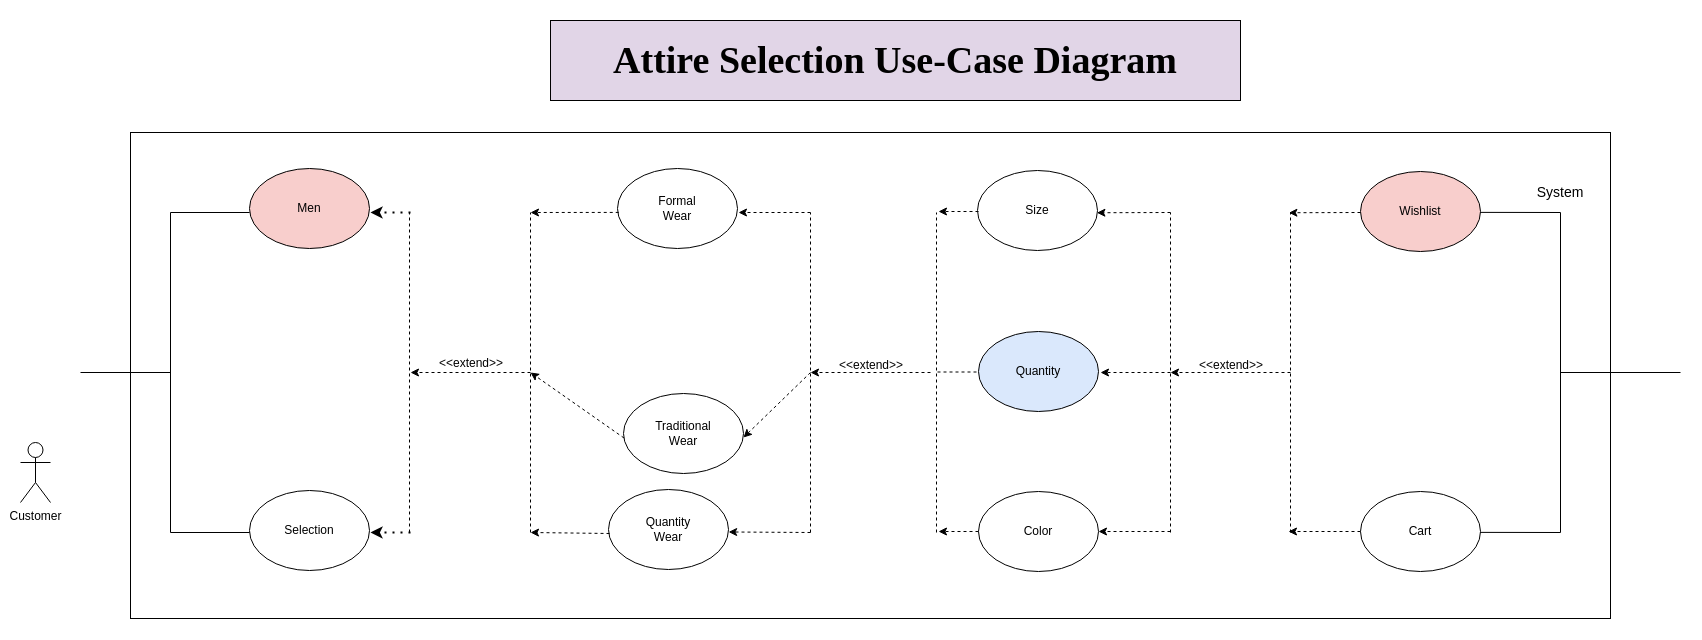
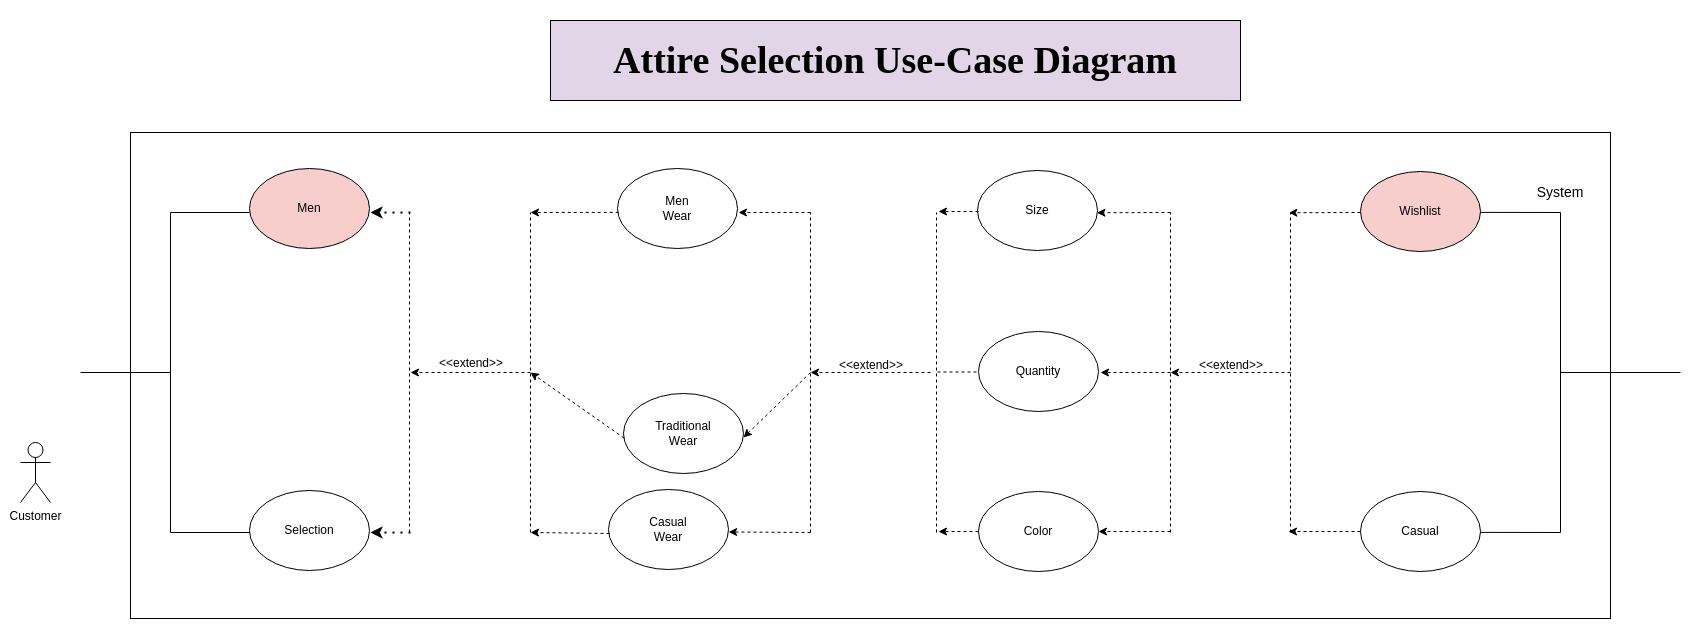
node "Formal Wear": label "Formal Wear" -> "Men Wear"
node "Quantity": fillcolor #dae8fc -> #ffffff
node "Quantity Wear": label "Quantity Wear" -> "Casual Wear"
node "Cart": label "Cart" -> "Casual"
